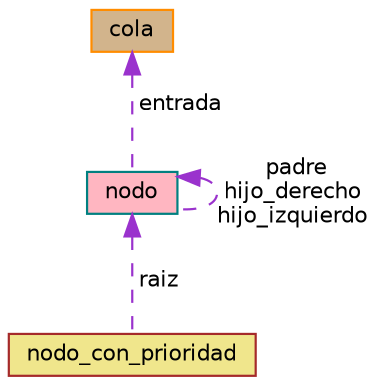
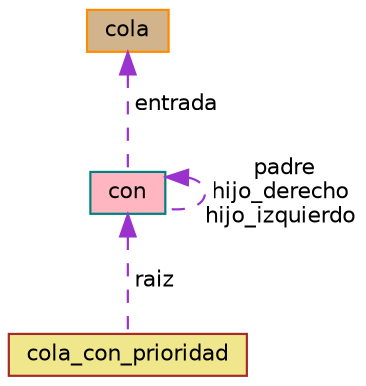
node "nodo": label "nodo" -> "con"
node "nodo_con_prioridad": label "nodo_con_prioridad" -> "cola_con_prioridad"
